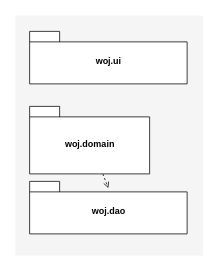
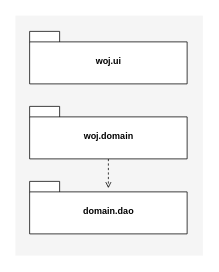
node "woj.domain": size 120x68 -> 158x53
node "woj.dao": label "woj.dao" -> "domain.dao"
